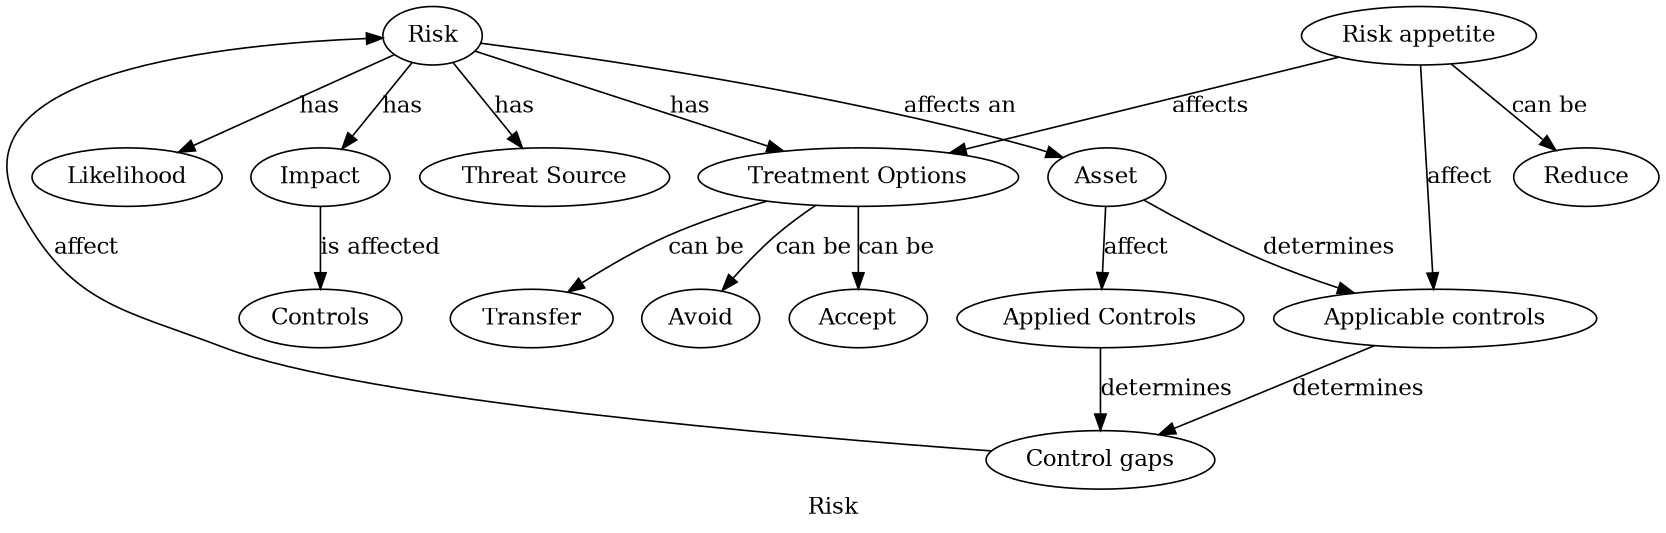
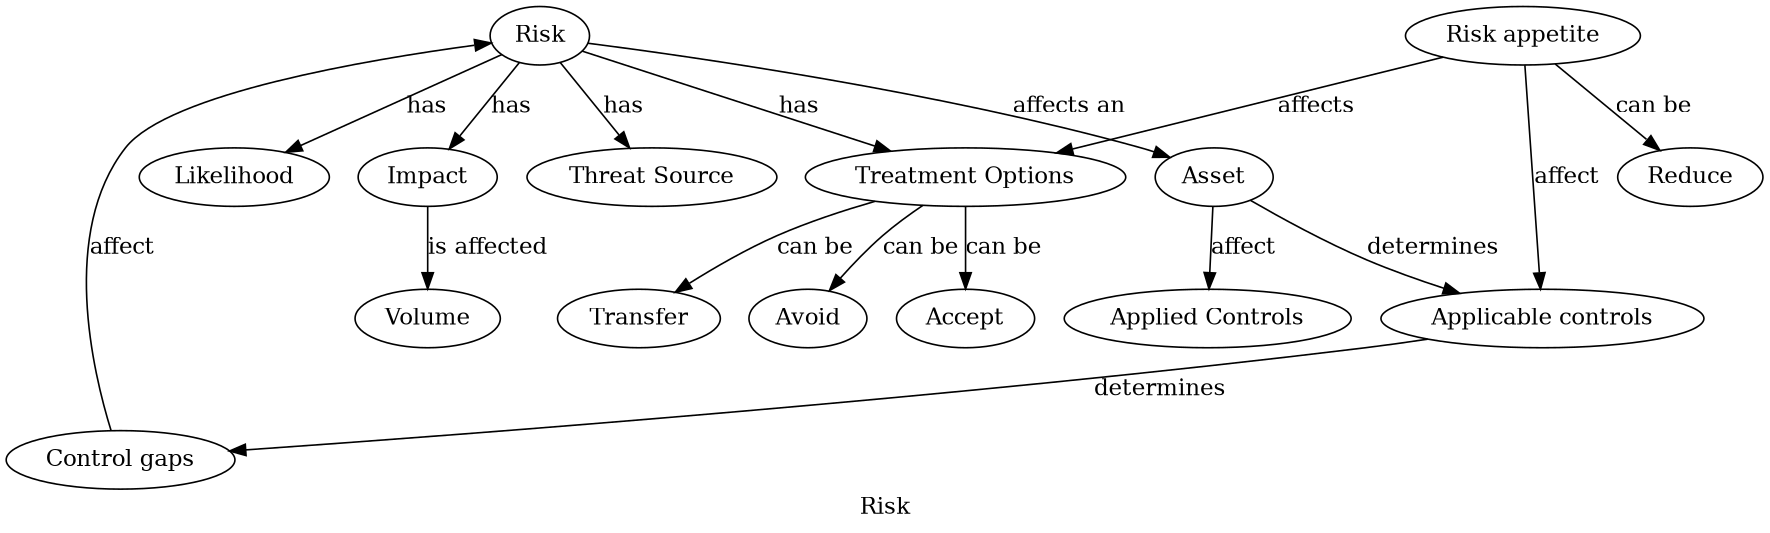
node "Controls": label "Controls" -> "Volume"
edge "Applied Controls" -> "Control gaps": removed, label "determines"
